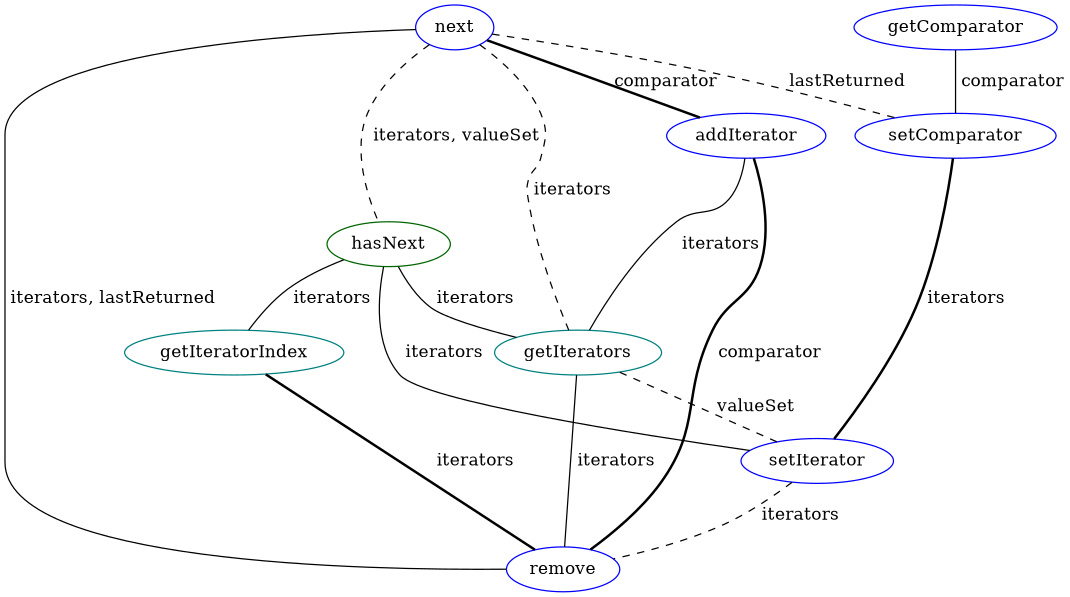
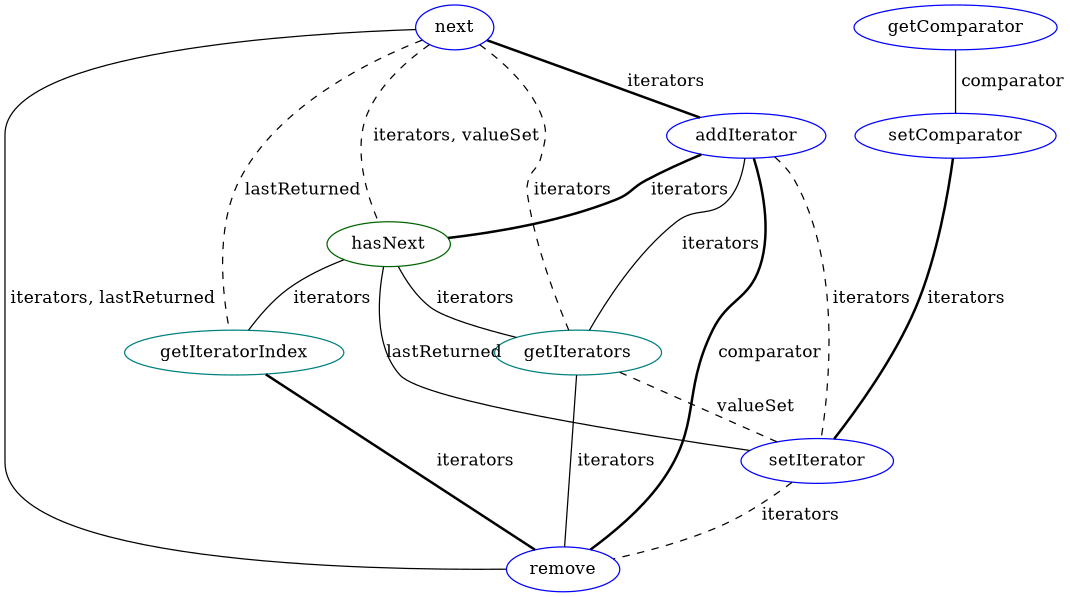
edge "next" -- "setComparator": now "next" -- "getIteratorIndex"
edge "next" -- "addIterator": label " comparator" -> " iterators"
edge "addIterator" -- "hasNext": added, label "iterators"
edge "addIterator" -- "setIterator": added, label "iterators"
edge "hasNext" -- "setIterator": label " iterators" -> " lastReturned"
